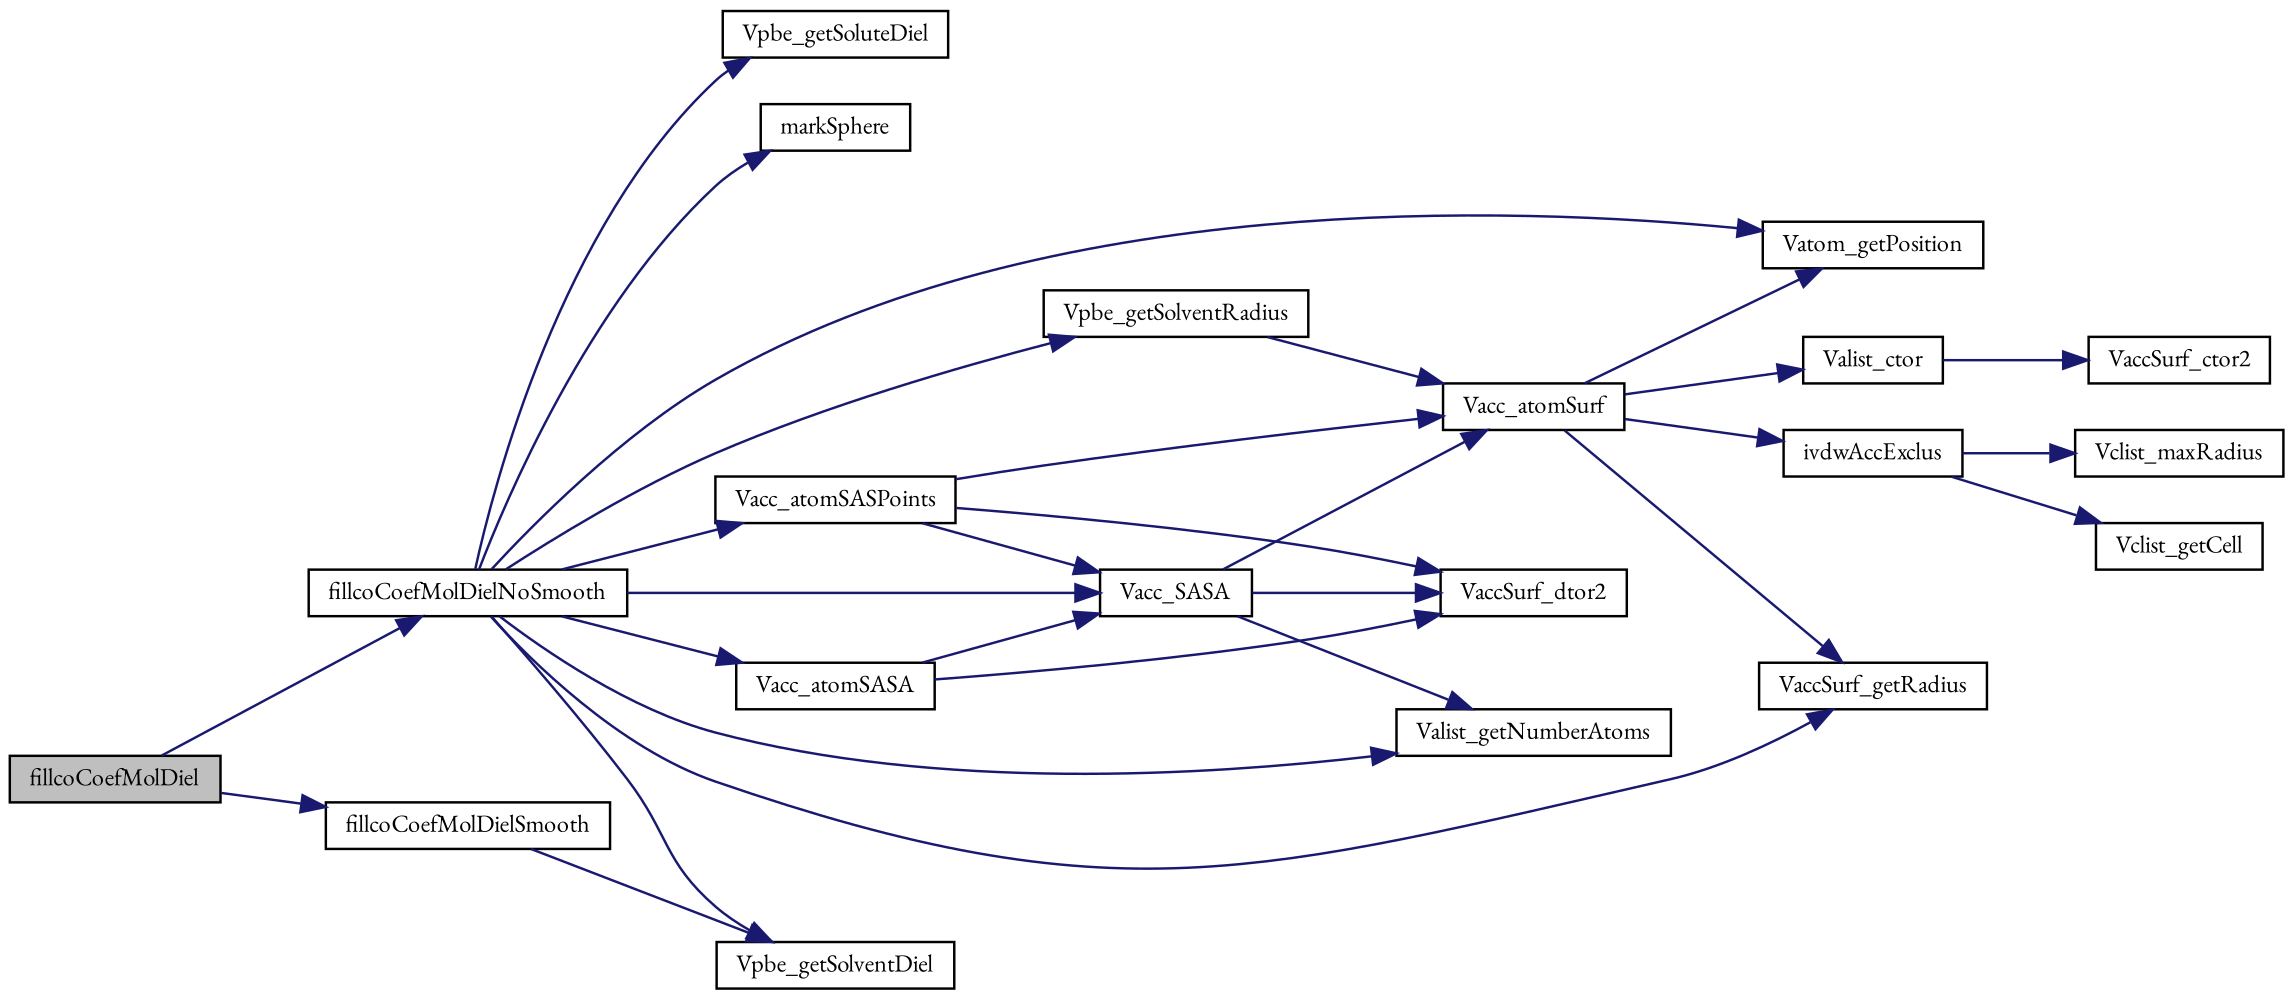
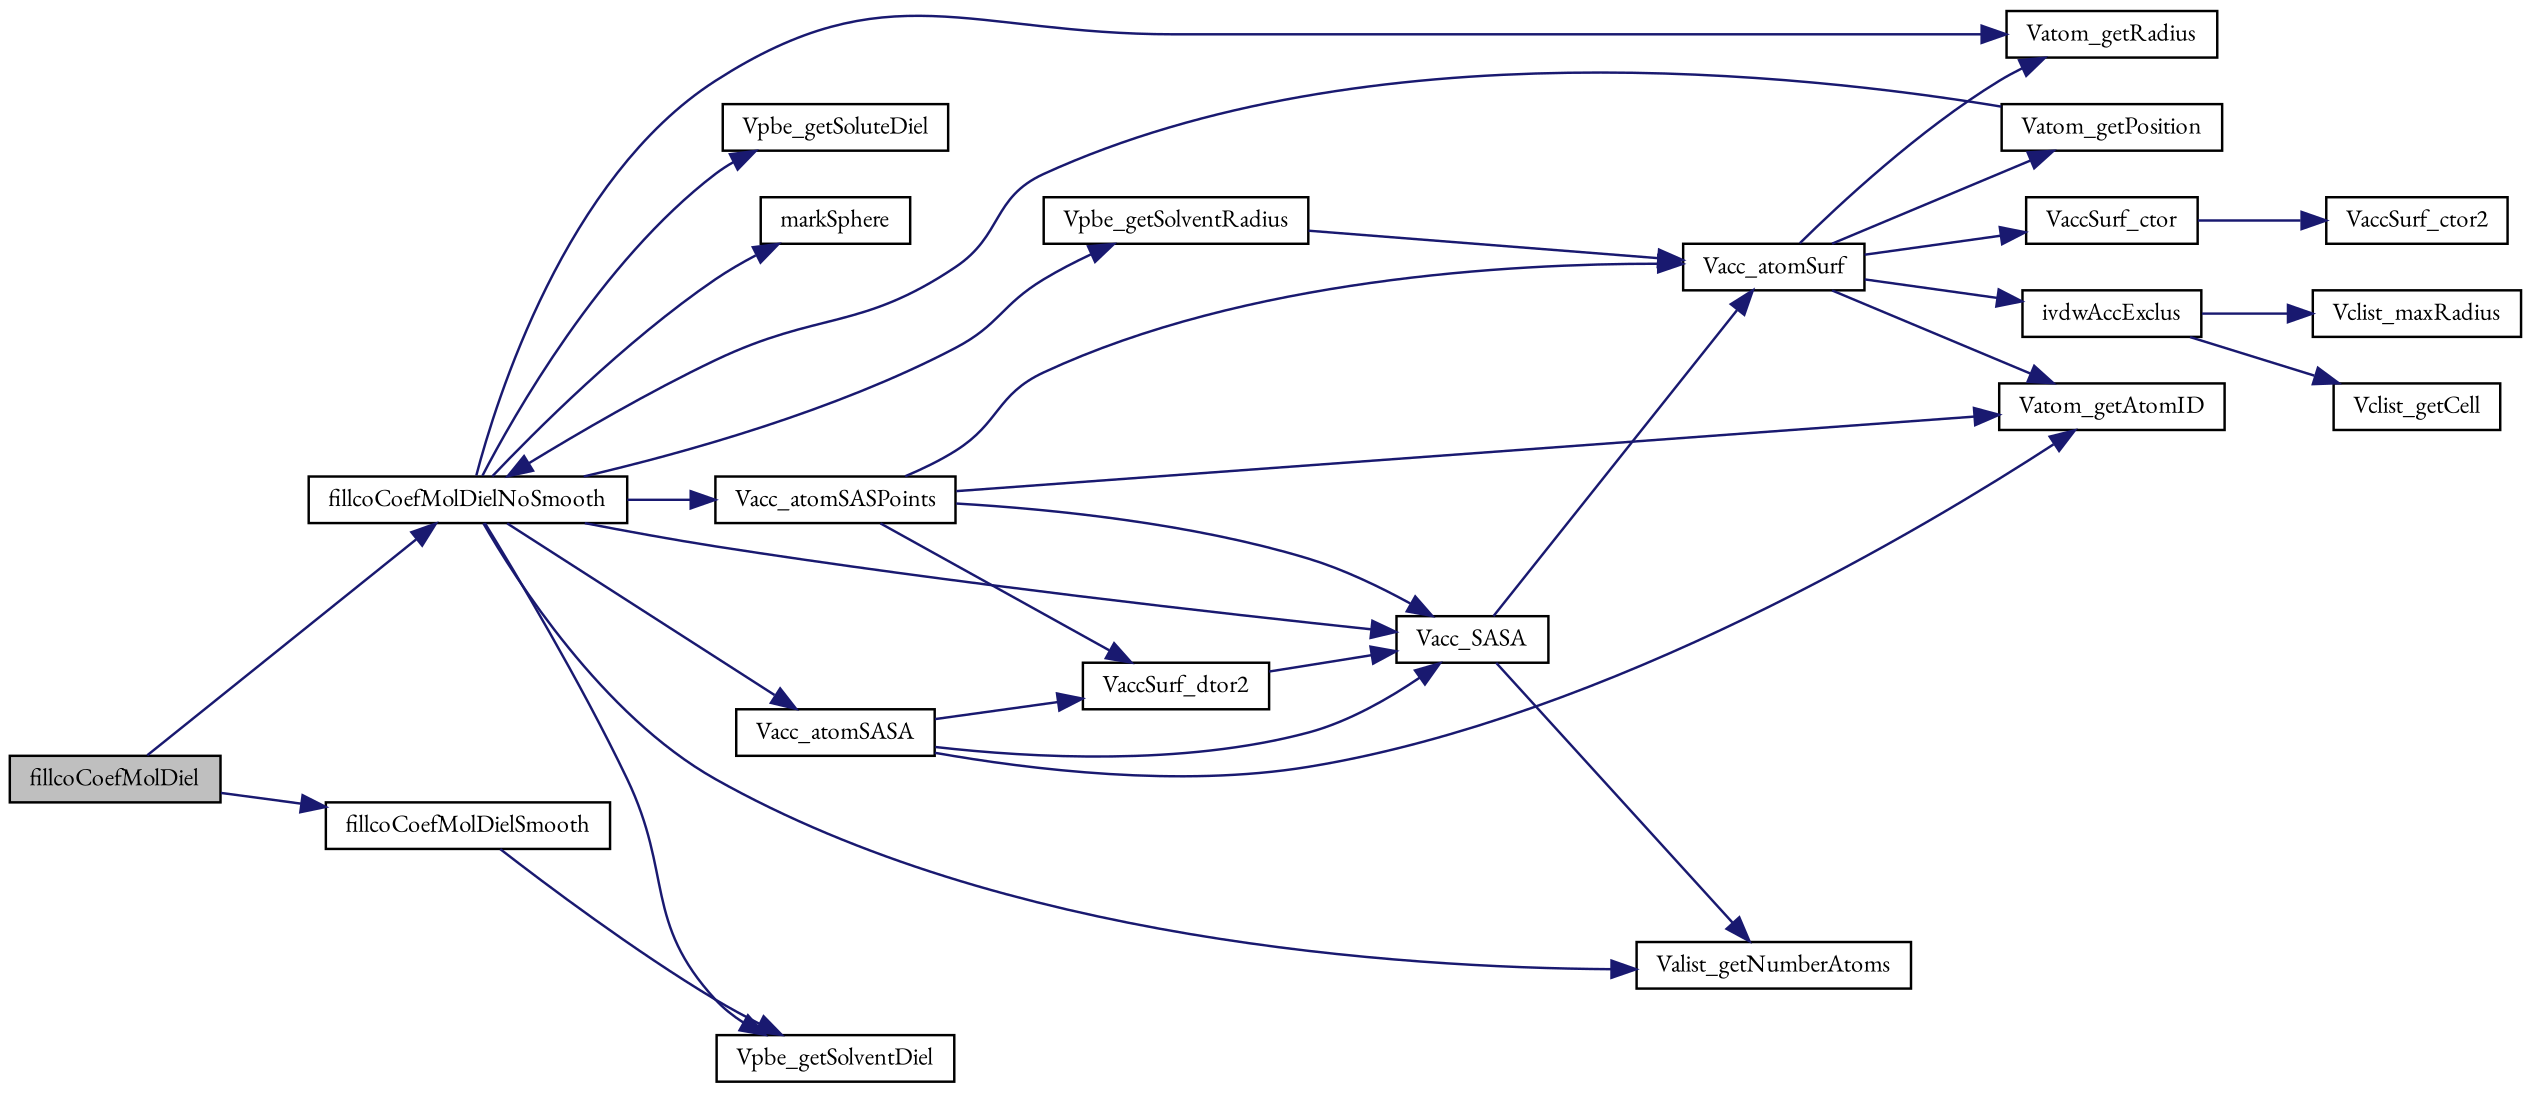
edge "fillcoCoefMolDielNoSmooth" -> "Vatom_getPosition": reversed
node "Valist_ctor": label "Valist_ctor" -> "VaccSurf_ctor"
node "Vatom_getAtomID": added
edge "Vacc_SASA" -> "VaccSurf_dtor2": reversed
node "VaccSurf_getRadius": label "VaccSurf_getRadius" -> "Vatom_getRadius"
